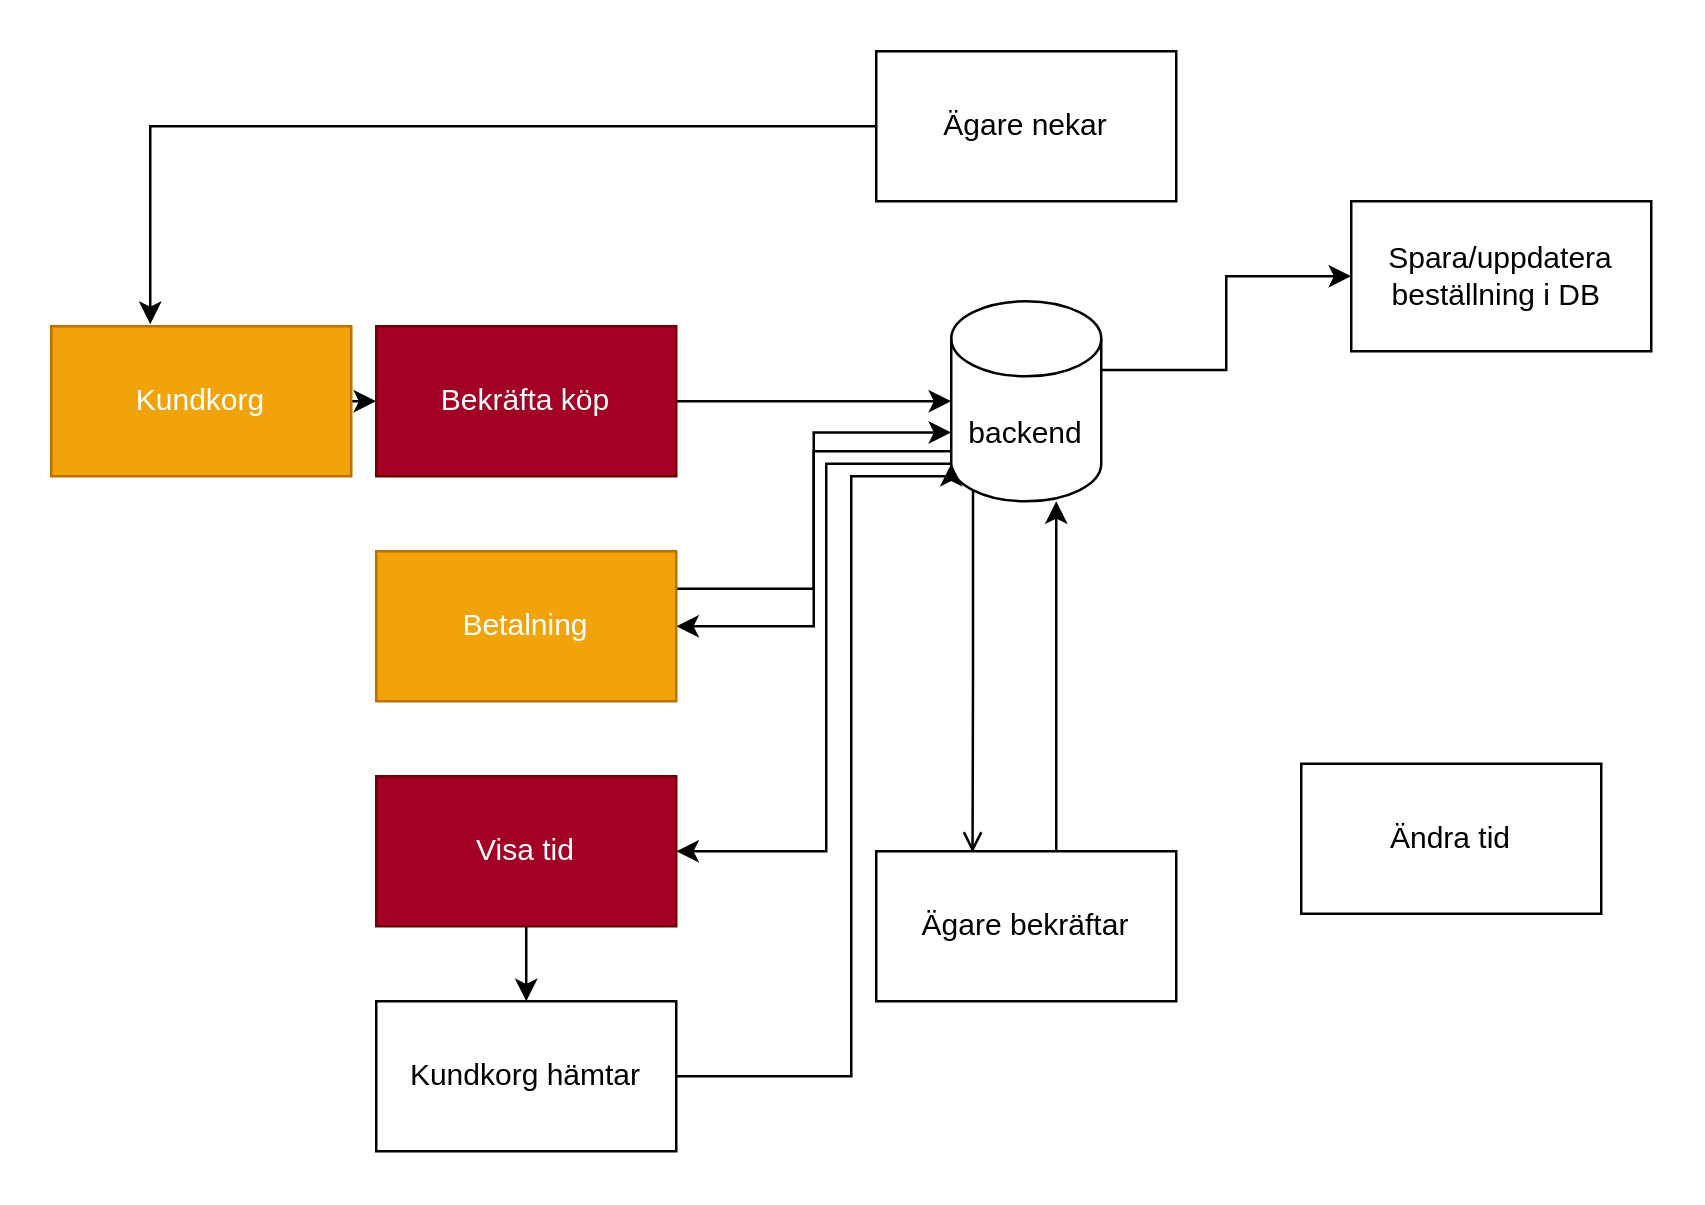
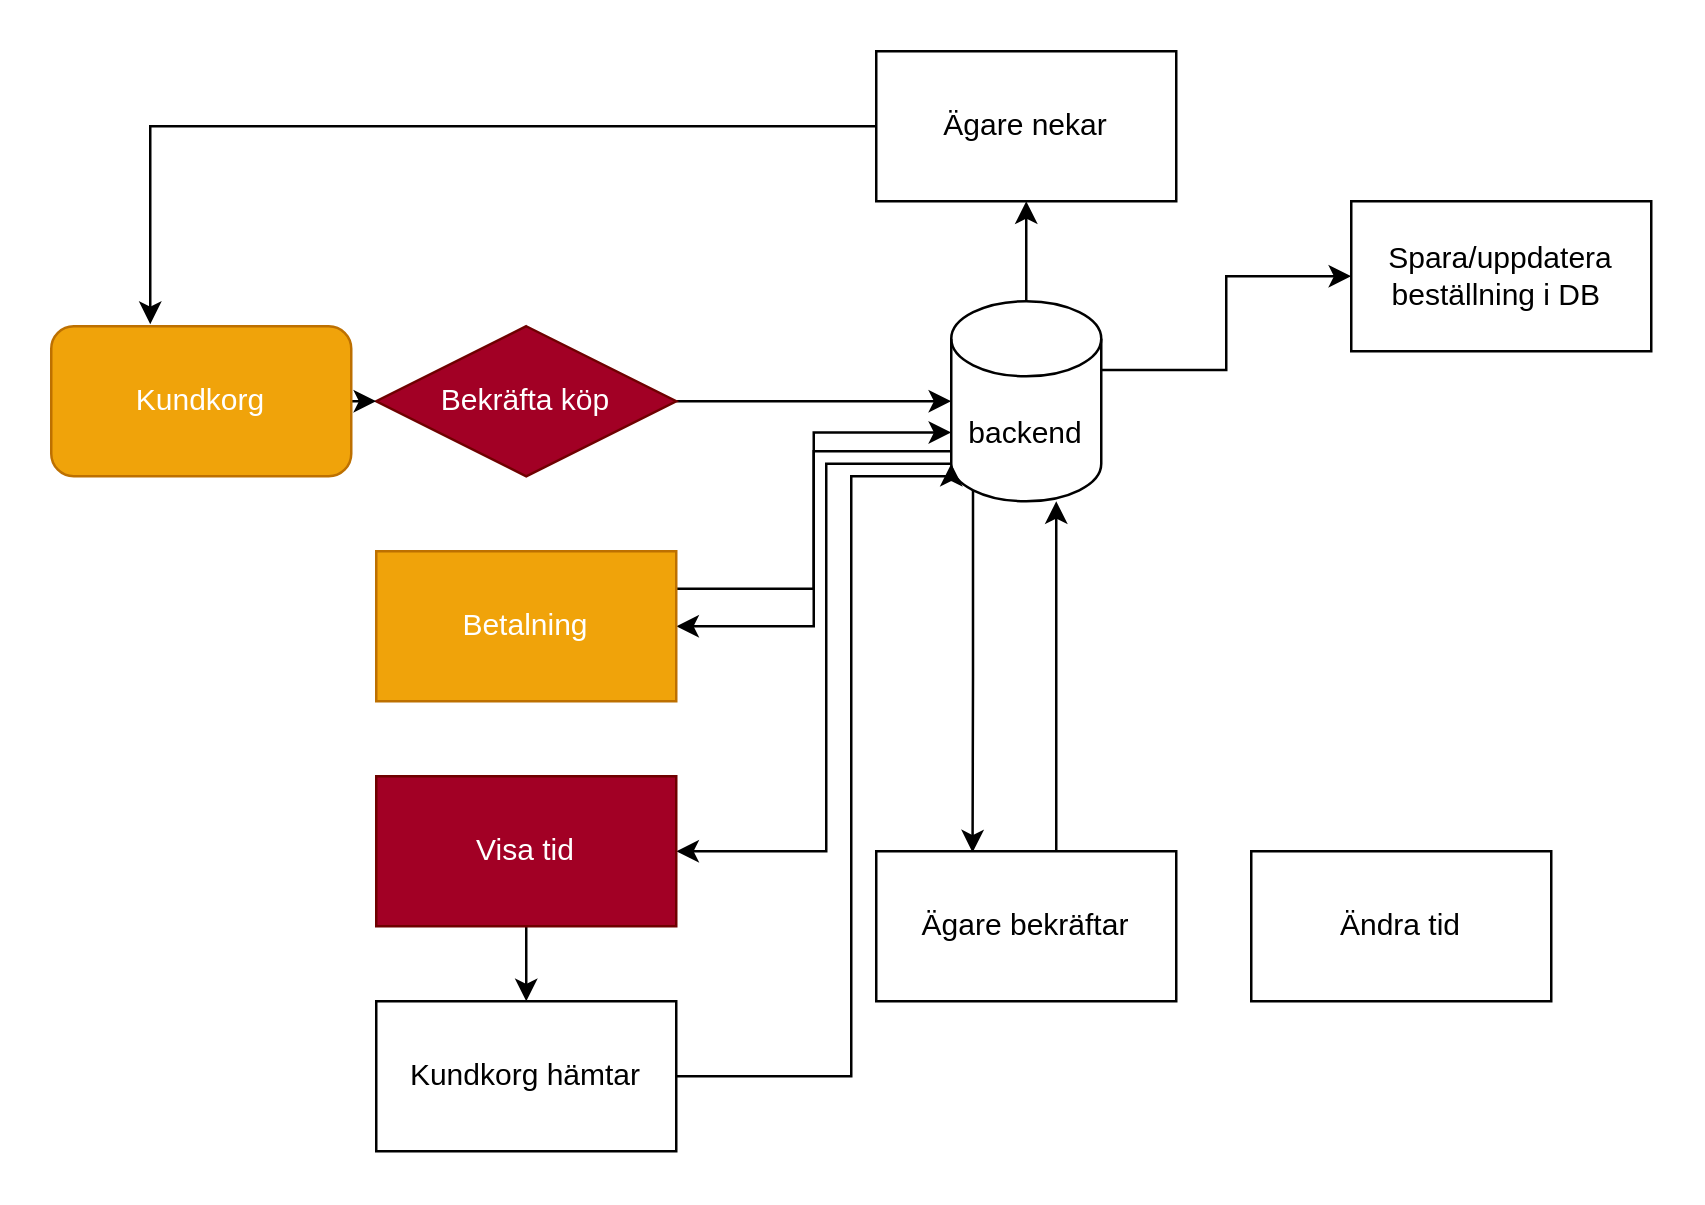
edge "backend" -> "Ägare nekar": added
node "Kundkorg": shape rectangle -> rounded rectangle
node "Bekräfta köp": shape rectangle -> diamond
edge "backend" -> "Ägare bekräftar": arrowhead open -> classic
node "Ändra tid": moved (1451, 839) -> (1401, 926)
